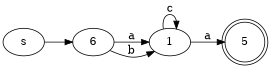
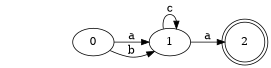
node "s": removed
node "6": label "6" -> "0"
node "5": label "5" -> "2"
